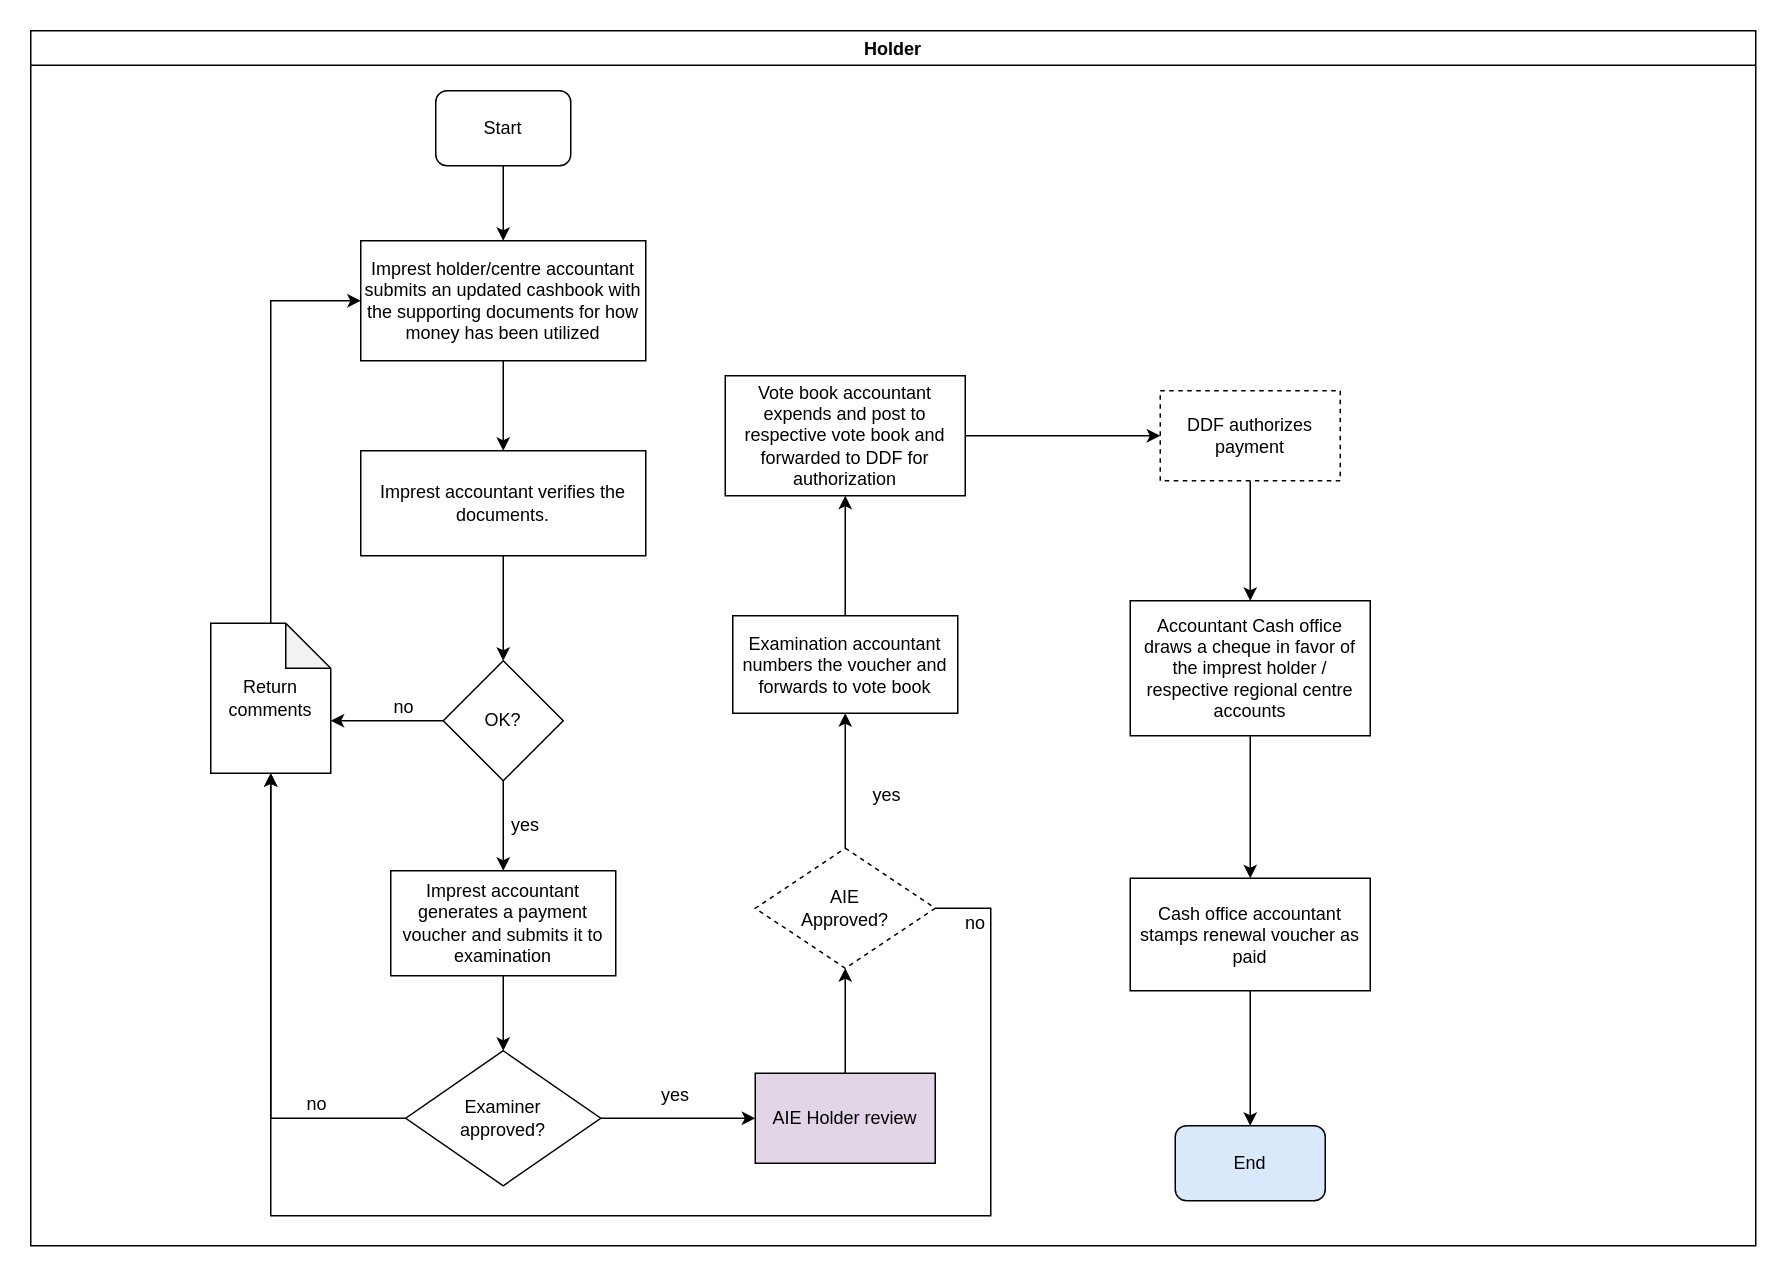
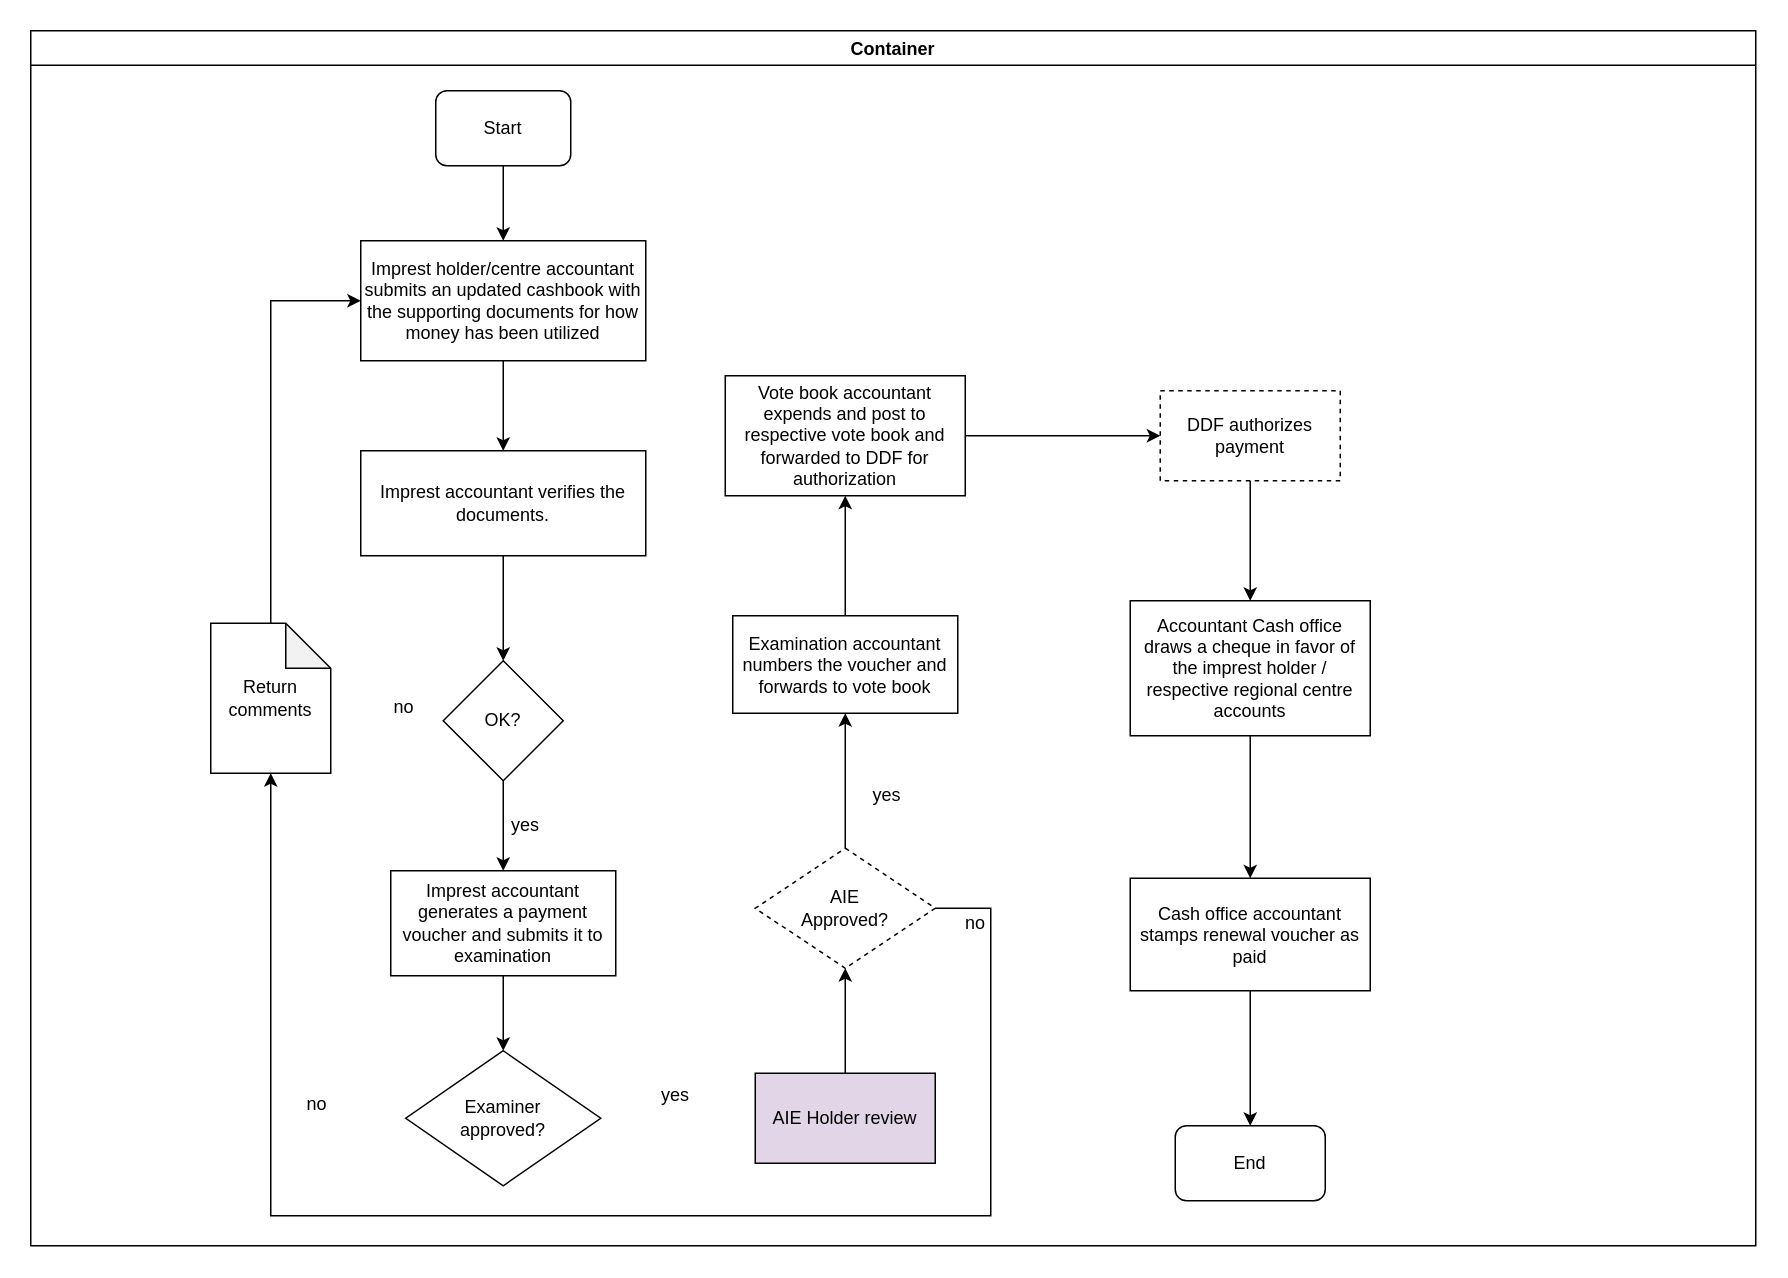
node "Holder": label "Holder" -> "Container"
edge "OK?" -> "Return comments": removed
edge "Examiner approved?" -> "Return comments": removed
edge "Examiner approved?" -> "AIE Holder review": removed
node "End": fillcolor #dae8fc -> #ffffff
